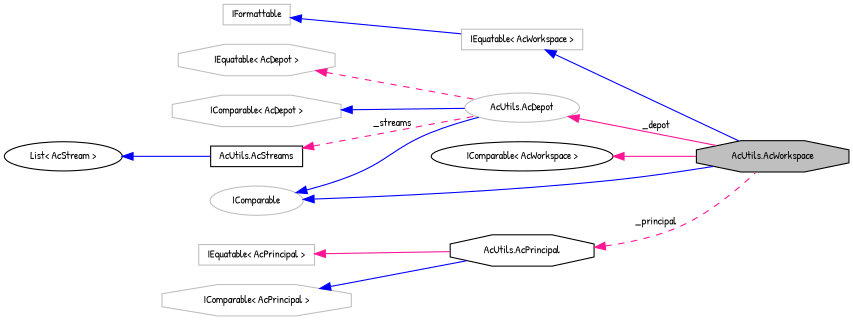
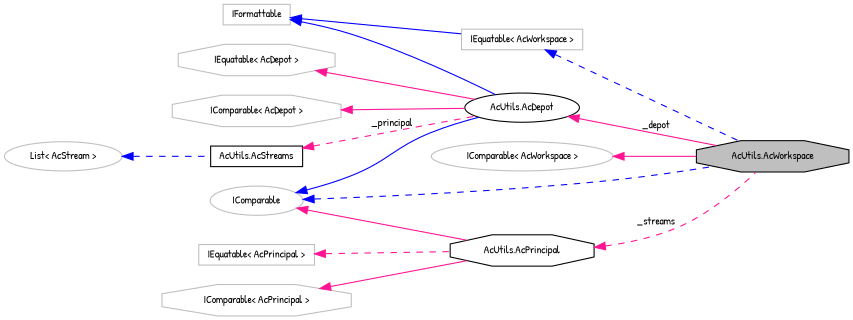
edge "AcUtils.AcDepot" -> "IFormattable": added
edge "AcUtils.AcDepot" -> "IEquatable< AcDepot >": style dashed -> solid
edge "AcUtils.AcWorkspace" -> "IEquatable< AcWorkspace >": style solid -> dashed
node "AcUtils.AcDepot": color grey75 -> black
edge "AcUtils.AcDepot" -> "IComparable< AcDepot >": color blue -> deeppink
edge "AcUtils.AcDepot" -> "AcUtils.AcStreams": label " _streams" -> " _principal"
node "List< AcStream >": color black -> grey75
edge "AcUtils.AcStreams" -> "List< AcStream >": style solid -> dashed
node "IComparable< AcWorkspace >": color black -> grey75
edge "AcUtils.AcWorkspace" -> "IComparable": style solid -> dashed
edge "AcUtils.AcWorkspace" -> "AcUtils.AcPrincipal": label " _principal" -> " _streams"
edge "AcUtils.AcPrincipal" -> "IComparable": added
edge "AcUtils.AcPrincipal" -> "IEquatable< AcPrincipal >": style solid -> dashed
edge "AcUtils.AcPrincipal" -> "IComparable< AcPrincipal >": color blue -> deeppink
